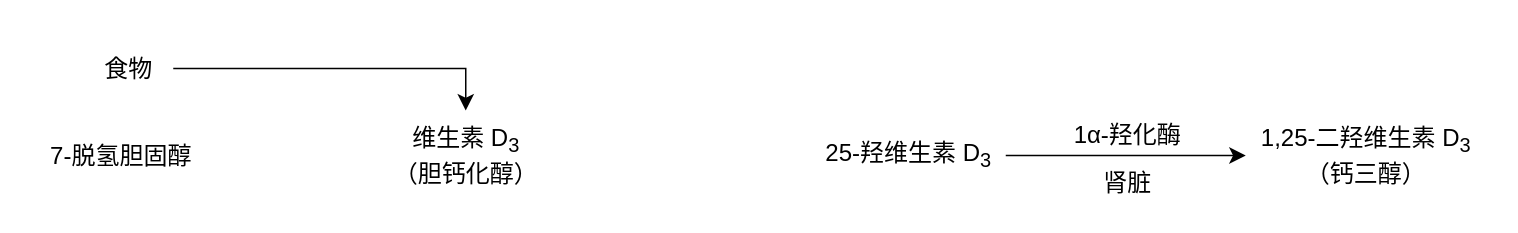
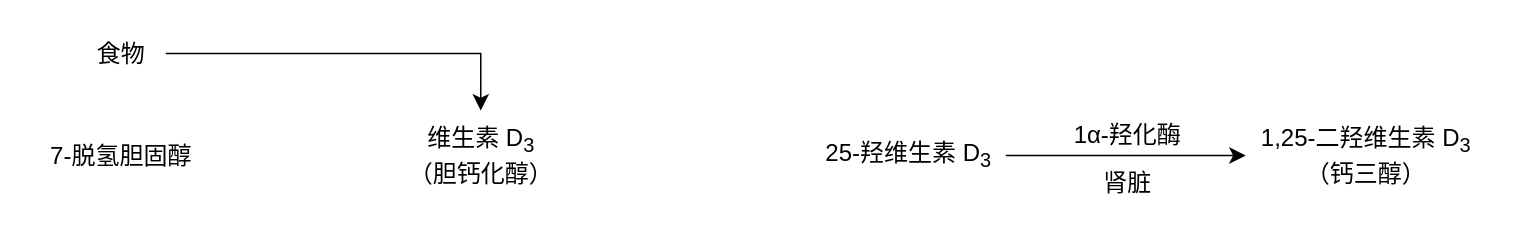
node "食物": moved (128, 68) -> (121, 53)
node "维生素 D3 （胆钙化醇）": moved (466, 155) -> (481, 155)
